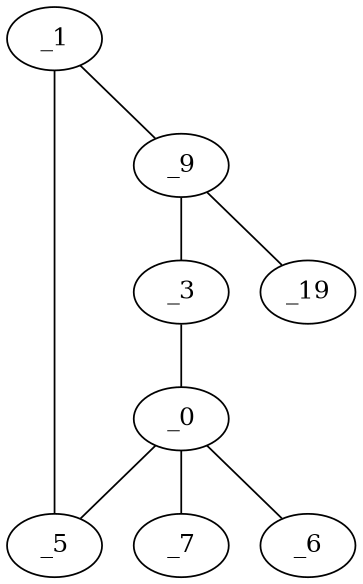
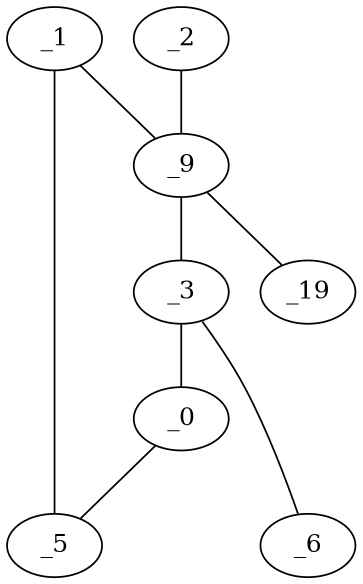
node "_2": added
edge "_0" -- "_6": now "_3" -- "_6"
node "_7": removed
